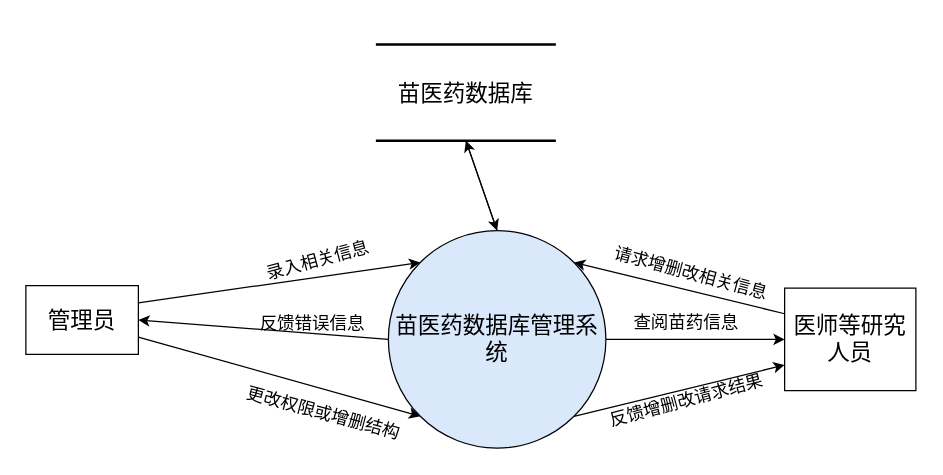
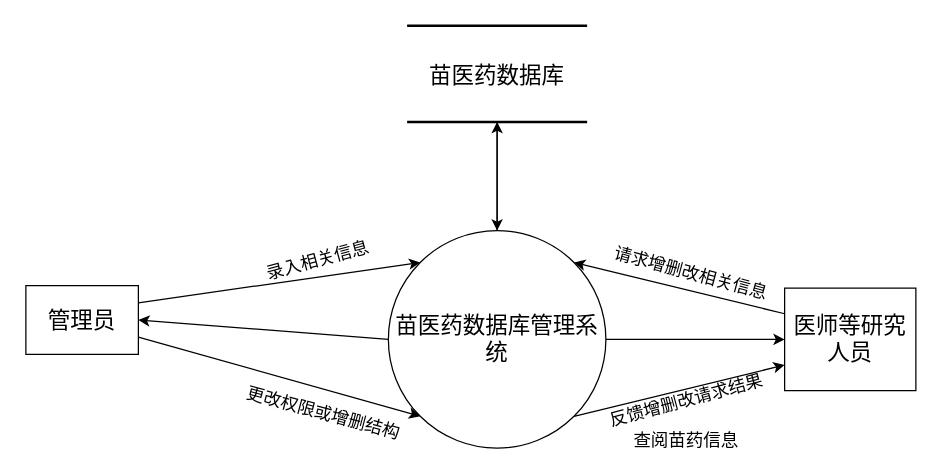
node "苗医药数据库": moved (466, 93) -> (497, 74)
node "反馈错误信息": removed
node "查阅苗药信息": moved (686, 322) -> (686, 441)
node "苗医药数据库管理系统": fillcolor #dae8fc -> #ffffff
